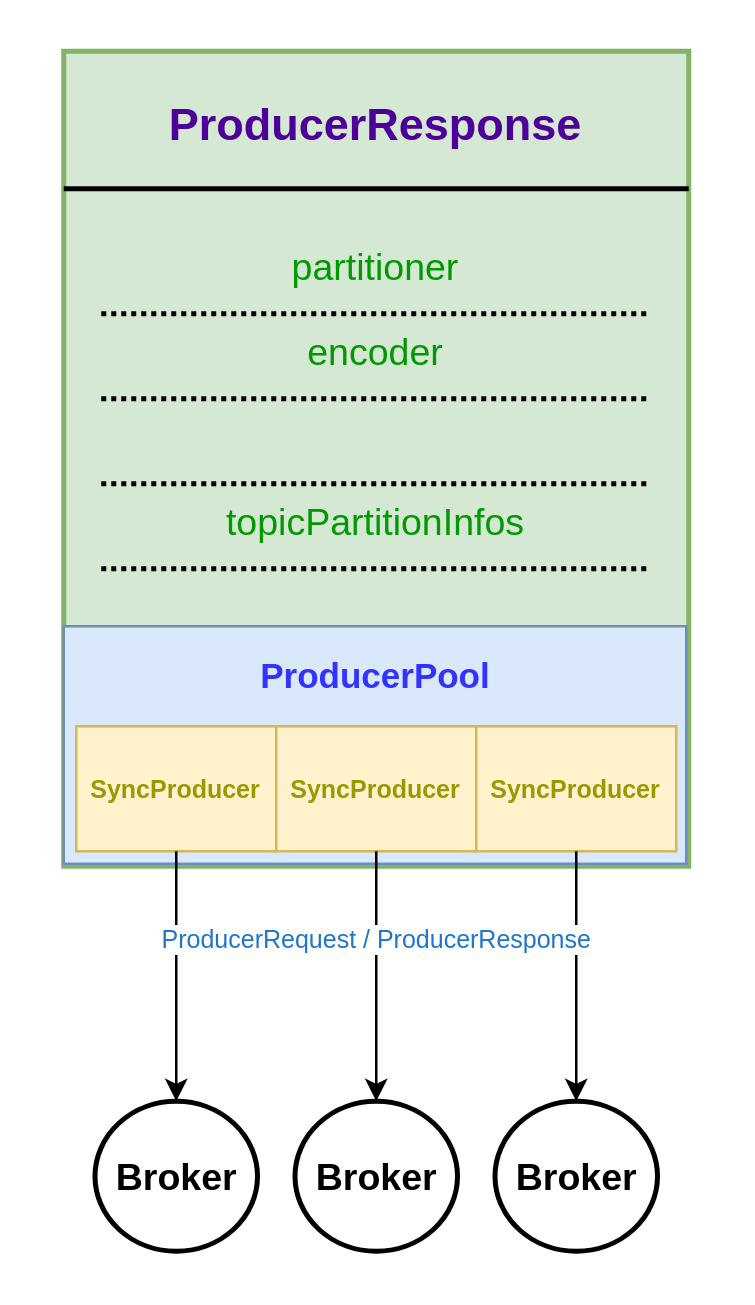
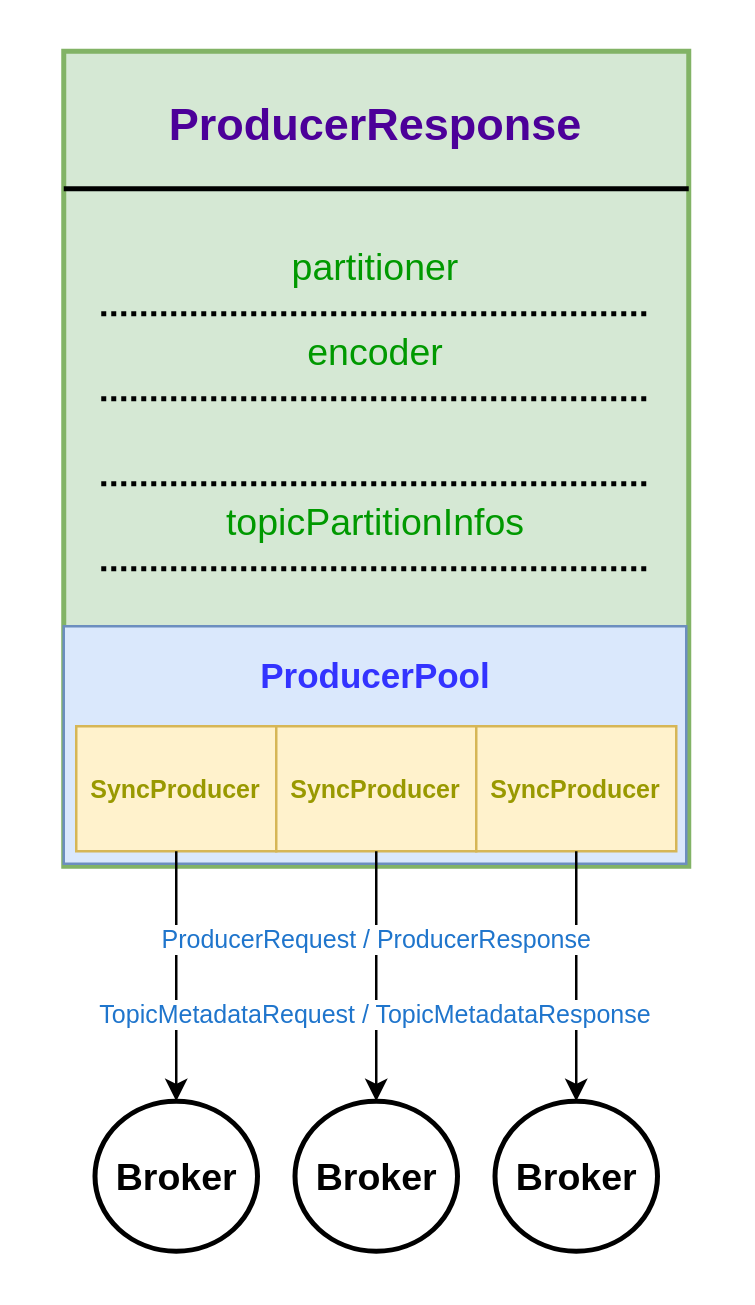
node "TopicMetadataRequest / TopicMetadataResponse": added
